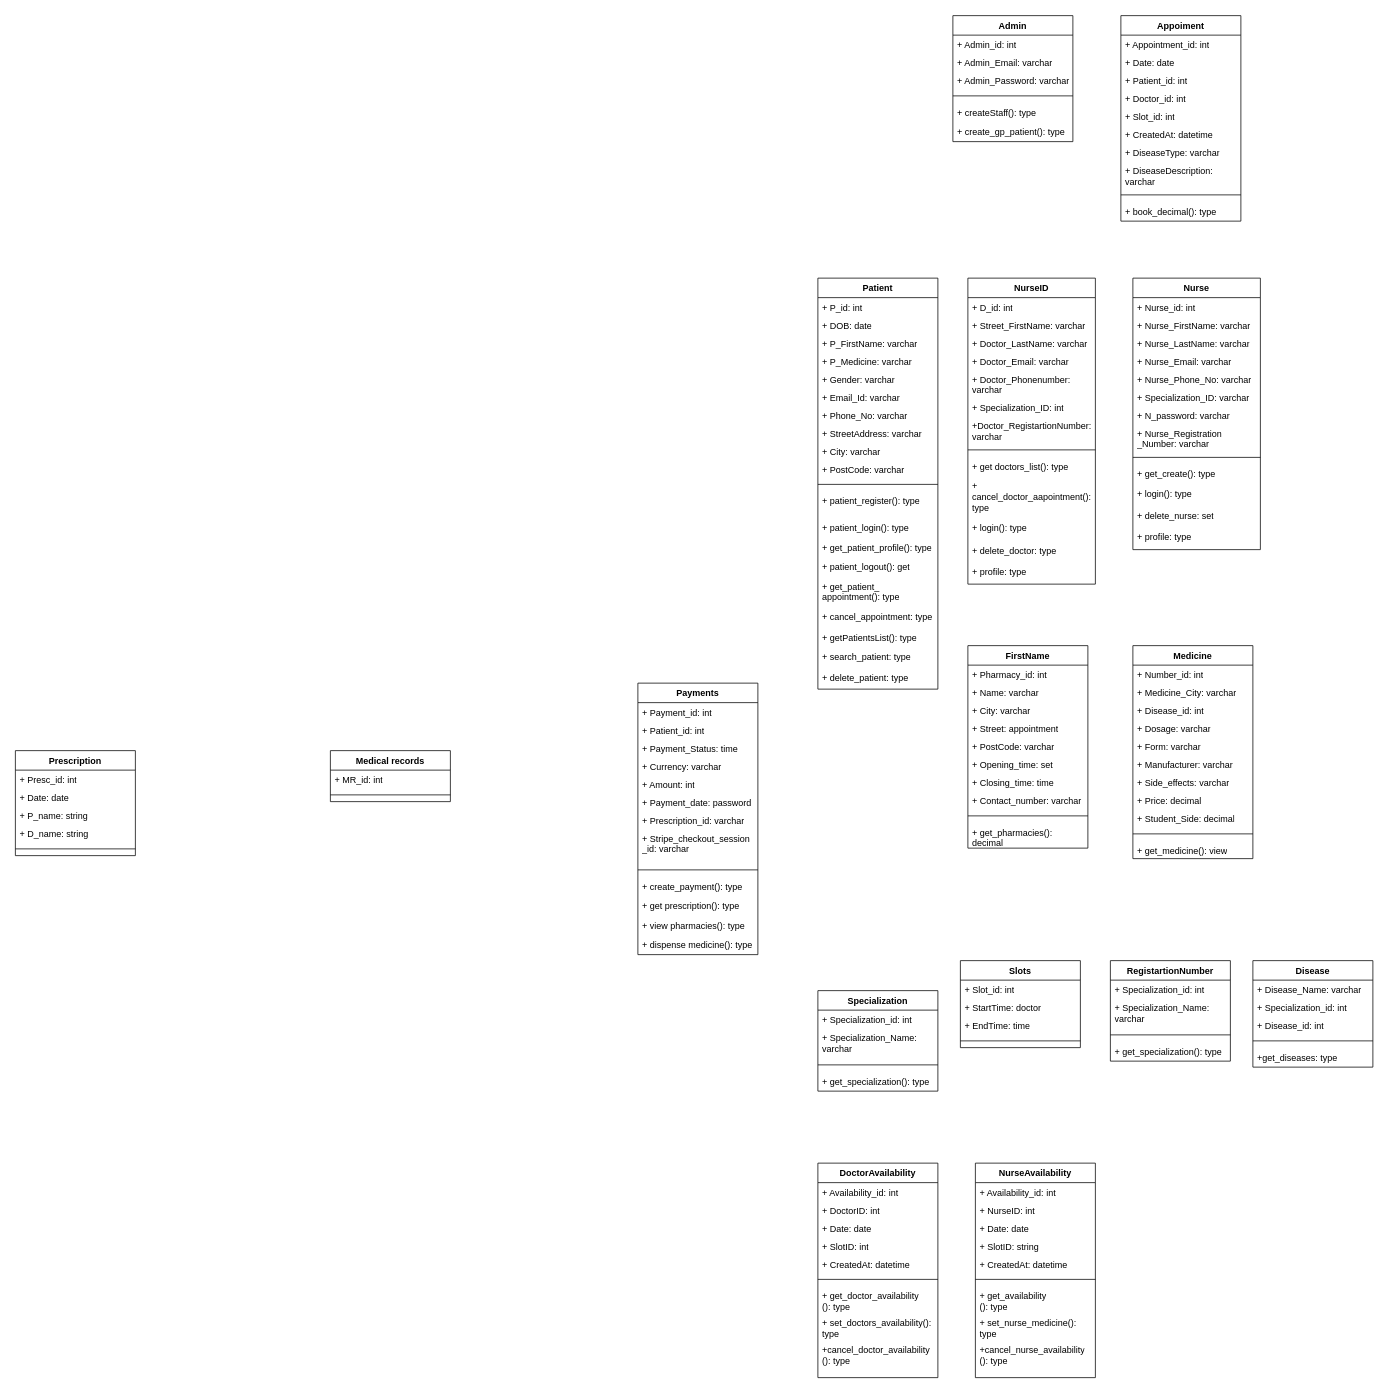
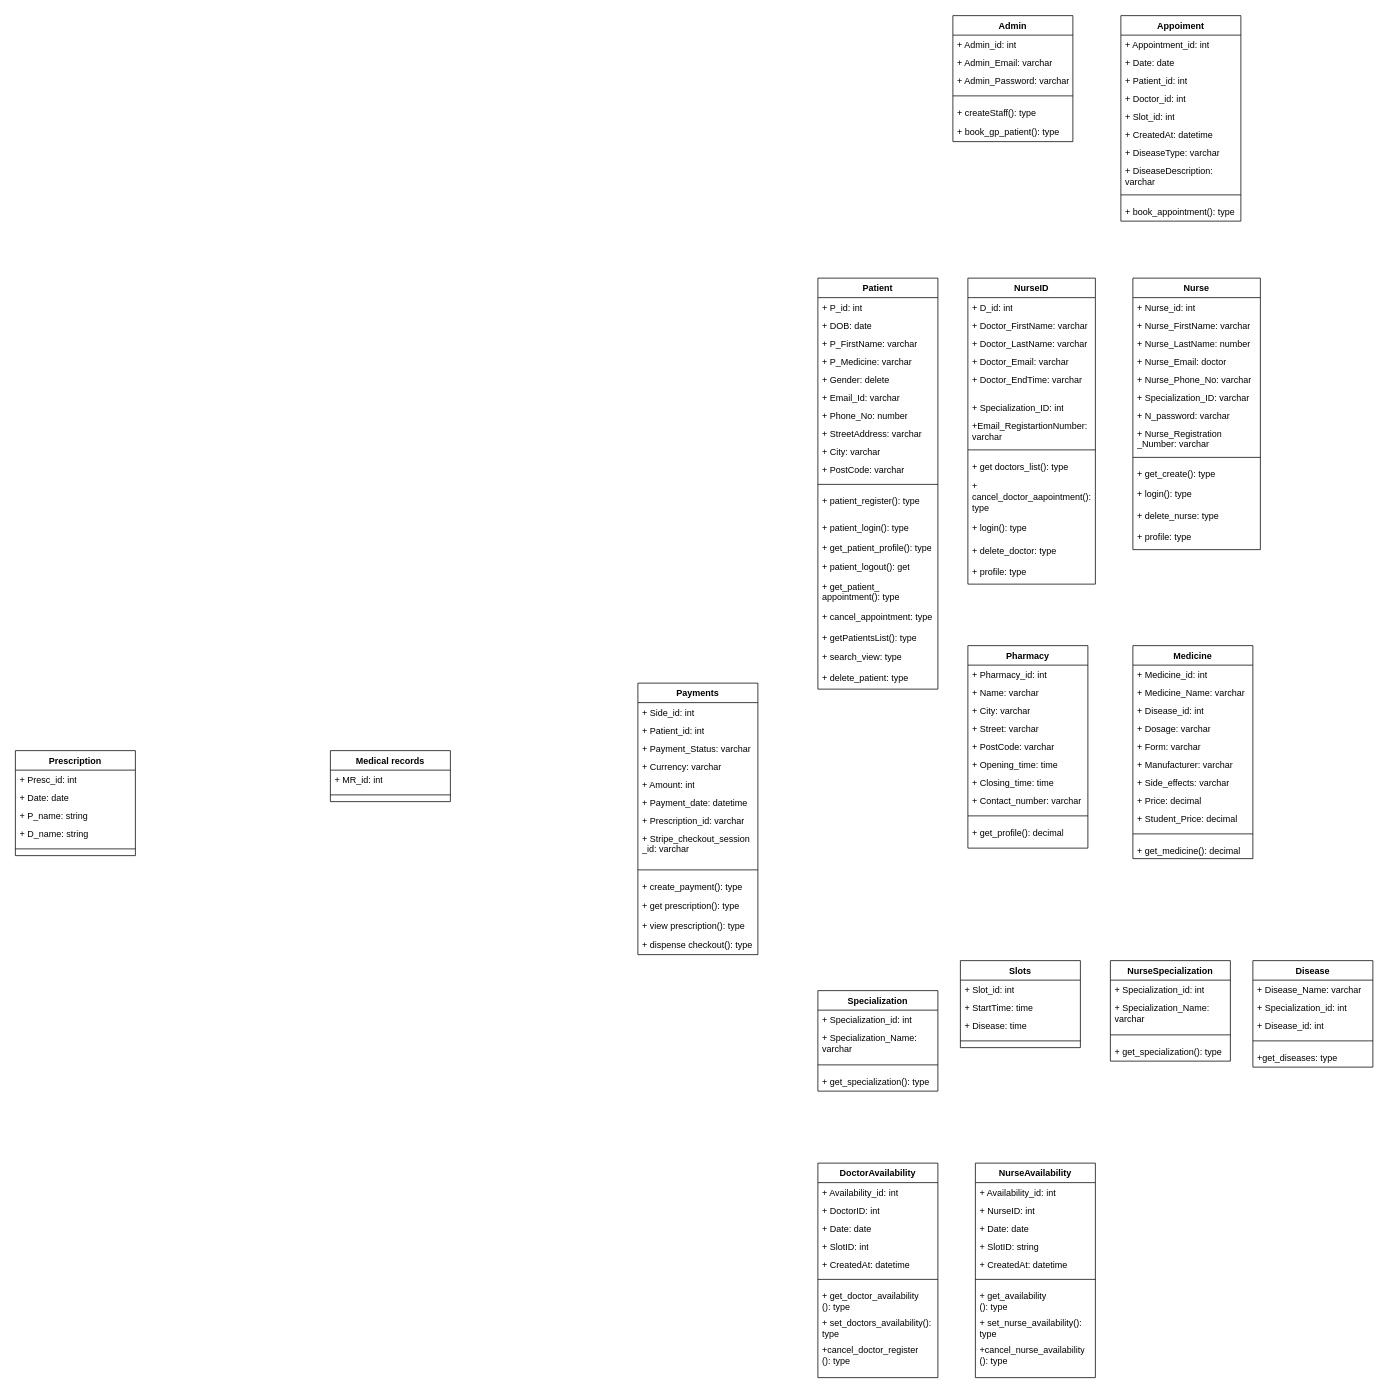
node "+ create_gp_patient(): type": label "+ create_gp_patient(): type" -> "+ book_gp_patient(): type"
node "+ book_decimal(): type": label "+ book_decimal(): type" -> "+ book_appointment(): type"
node "+ Street_FirstName: varchar": label "+ Street_FirstName: varchar" -> "+ Doctor_FirstName: varchar"
node "+ Nurse_LastName: varchar": label "+ Nurse_LastName: varchar" -> "+ Nurse_LastName: number"
node "+ Nurse_Email: varchar": label "+ Nurse_Email: varchar" -> "+ Nurse_Email: doctor"
node "+ Gender: varchar": label "+ Gender: varchar" -> "+ Gender: delete"
node "+ Doctor_Phonenumber: varchar": label "+ Doctor_Phonenumber: varchar" -> "+ Doctor_EndTime: varchar"
node "+ Phone_No: varchar": label "+ Phone_No: varchar" -> "+ Phone_No: number"
node "+Doctor_RegistartionNumber: varchar": label "+Doctor_RegistartionNumber: varchar" -> "+Email_RegistartionNumber: varchar"
node "+ delete_nurse: set": label "+ delete_nurse: set" -> "+ delete_nurse: type"
node "FirstName": label "FirstName" -> "Pharmacy"
node "+ search_patient: type": label "+ search_patient: type" -> "+ search_view: type"
node "+ Number_id: int": label "+ Number_id: int" -> "+ Medicine_id: int"
node "+ Medicine_City: varchar": label "+ Medicine_City: varchar" -> "+ Medicine_Name: varchar"
node "+ Payment_id: int": label "+ Payment_id: int" -> "+ Side_id: int"
node "+ Street: appointment": label "+ Street: appointment" -> "+ Street: varchar"
node "+ Payment_Status: time": label "+ Payment_Status: time" -> "+ Payment_Status: varchar"
node "+ Opening_time: set": label "+ Opening_time: set" -> "+ Opening_time: time"
node "+ Payment_date: password": label "+ Payment_date: password" -> "+ Payment_date: datetime"
node "+ Student_Side: decimal": label "+ Student_Side: decimal" -> "+ Student_Price: decimal"
node "+ get_pharmacies(): decimal": label "+ get_pharmacies(): decimal" -> "+ get_profile(): decimal"
node "+ get_medicine(): view": label "+ get_medicine(): view" -> "+ get_medicine(): decimal"
node "+ view pharmacies(): type": label "+ view pharmacies(): type" -> "+ view prescription(): type"
node "+ dispense medicine(): type": label "+ dispense medicine(): type" -> "+ dispense checkout(): type"
node "RegistartionNumber": label "RegistartionNumber" -> "NurseSpecialization"
node "+ StartTime: doctor": label "+ StartTime: doctor" -> "+ StartTime: time"
node "+ EndTime: time": label "+ EndTime: time" -> "+ Disease: time"
node "+ set_nurse_medicine(): type": label "+ set_nurse_medicine(): type" -> "+ set_nurse_availability(): type"
node "+cancel_doctor_availability (): type": label "+cancel_doctor_availability (): type" -> "+cancel_doctor_register (): type"
